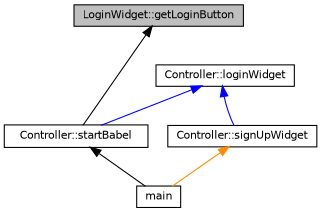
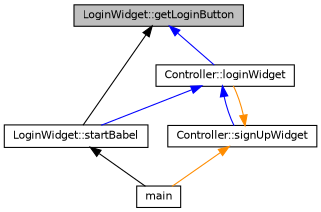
edge "Controller::loginWidget" -> "LoginWidget::getLoginButton": added
edge "Controller::loginWidget" -> "Controller::signUpWidget": added
node "Controller::startBabel": label "Controller::startBabel" -> "LoginWidget::startBabel"
